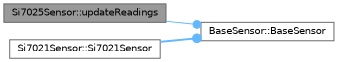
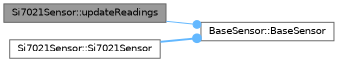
node "Si7025Sensor::updateReadings": label "Si7025Sensor::updateReadings" -> "Si7021Sensor::updateReadings"
